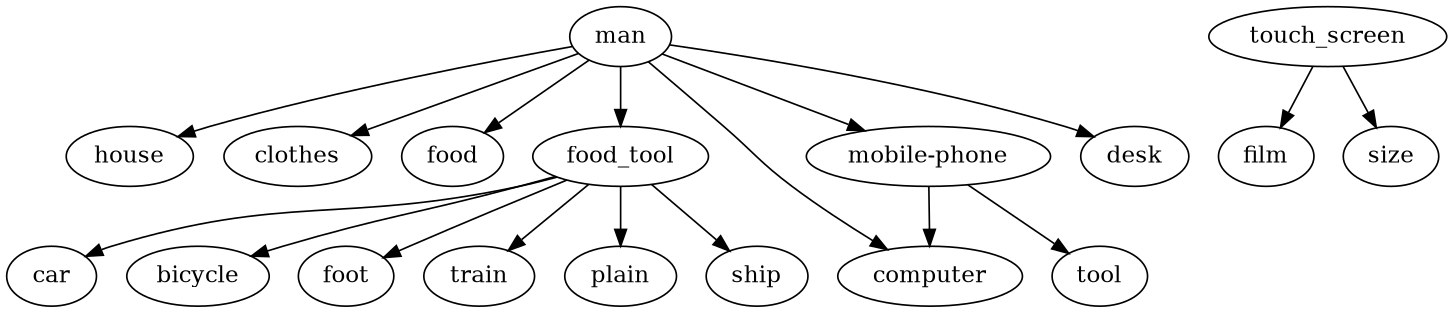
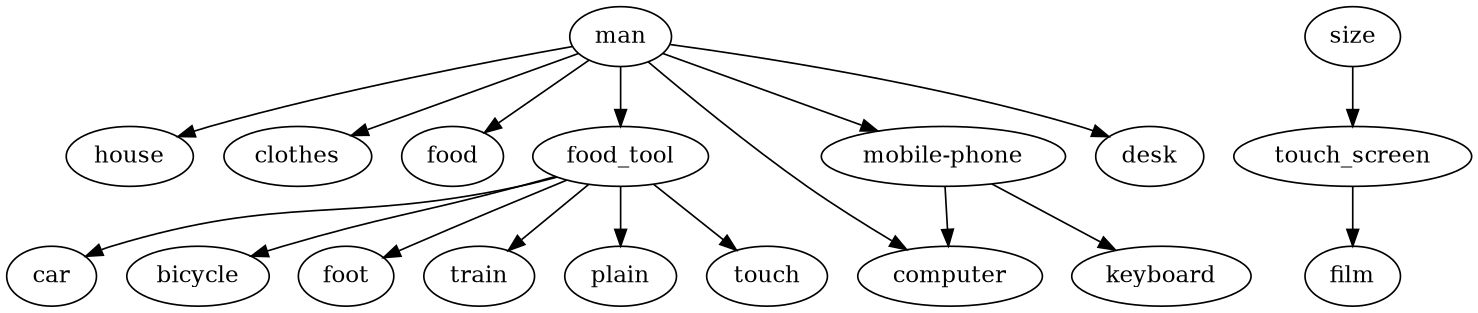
edge "touch_screen" -> "size": reversed
node "ship": label "ship" -> "touch"
node "tool": label "tool" -> "keyboard"
